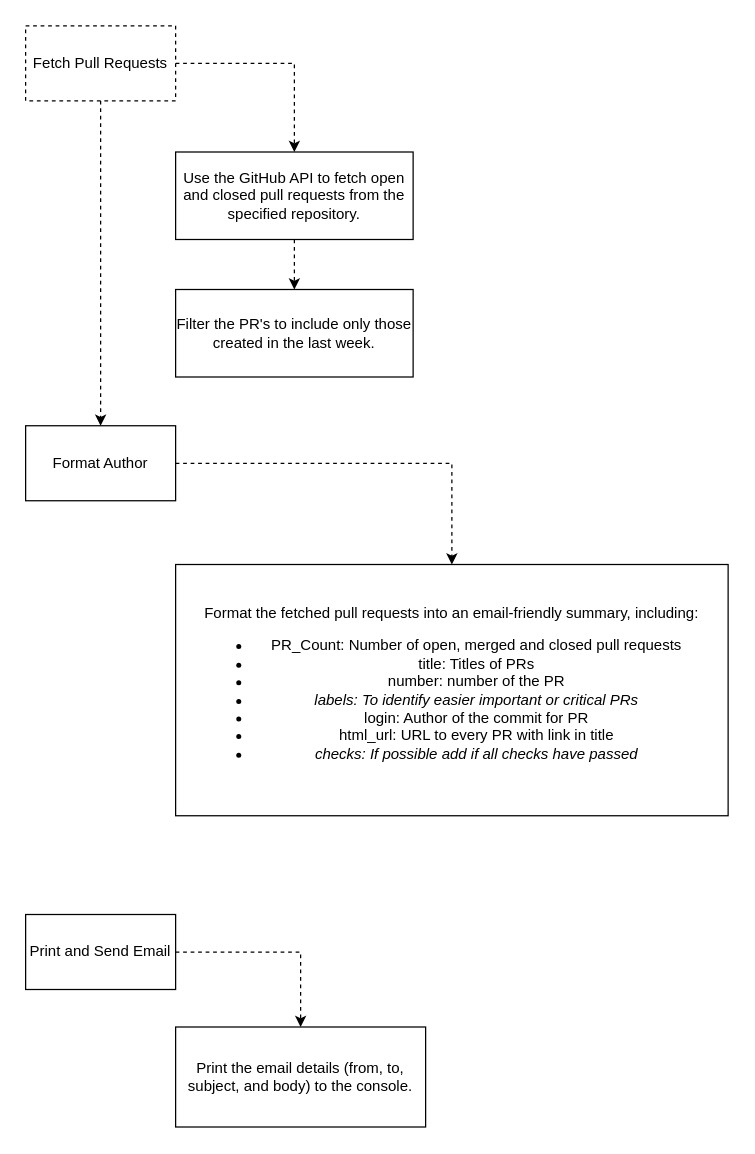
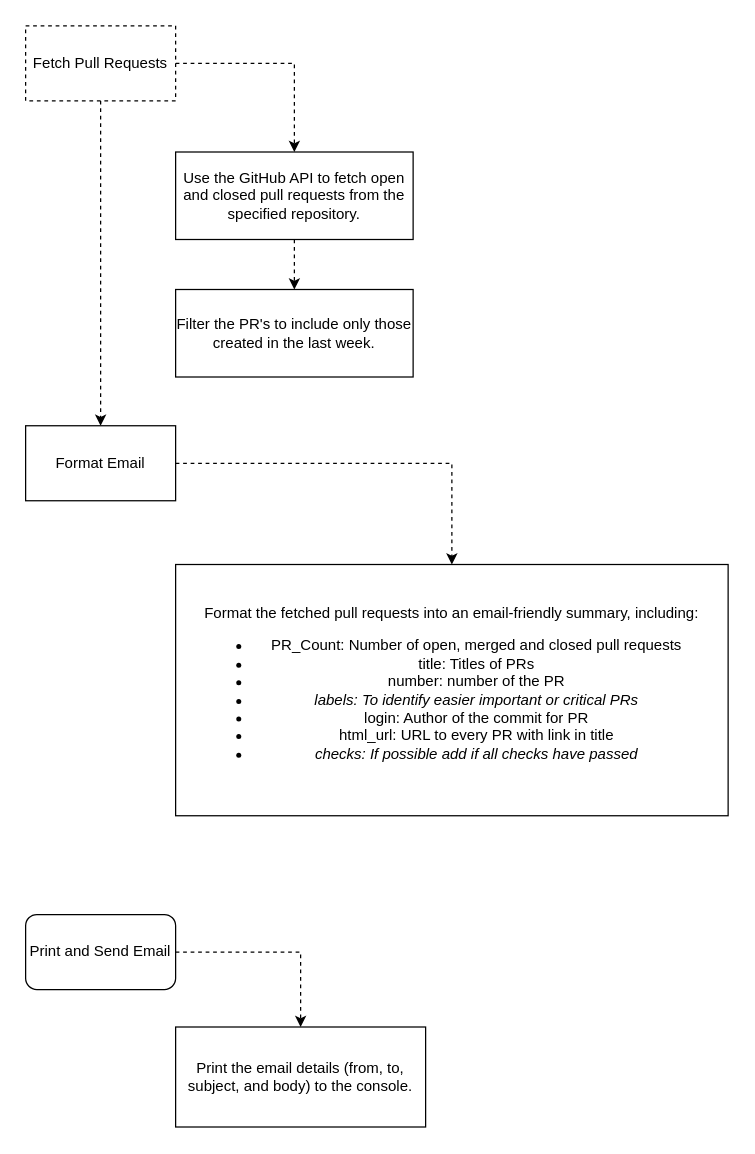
node "Format Author": label "Format Author" -> "Format Email"
node "Print and Send Email": shape rectangle -> rounded rectangle
